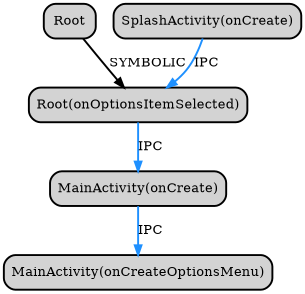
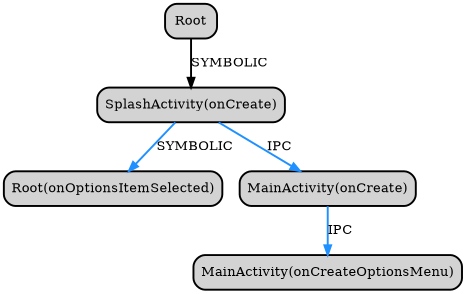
edge "Root" -> "Root(onOptionsItemSelected)": now "Root" -> "SplashActivity(onCreate)"
edge "SplashActivity(onCreate)" -> "Root(onOptionsItemSelected)": label "IPC" -> "SYMBOLIC"
edge "Root(onOptionsItemSelected)" -> "MainActivity(onCreate)": now "SplashActivity(onCreate)" -> "MainActivity(onCreate)"
